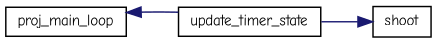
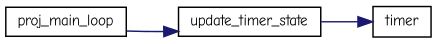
edge "update_timer_state" -> "proj_main_loop": reversed
node "shoot": label "shoot" -> "timer"
